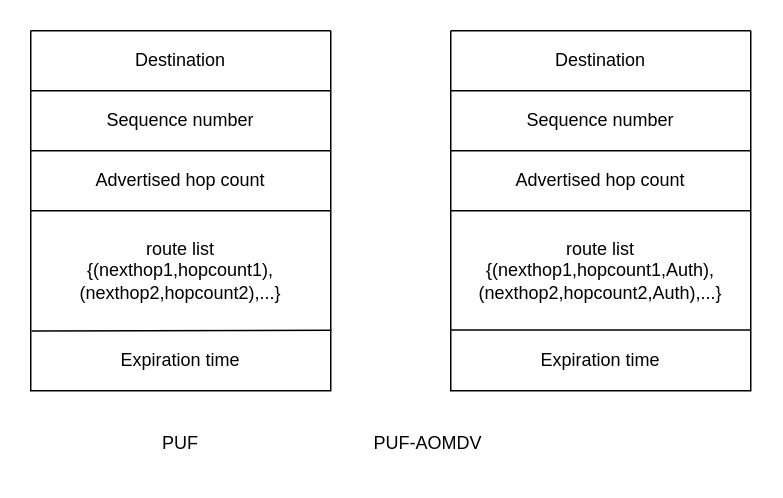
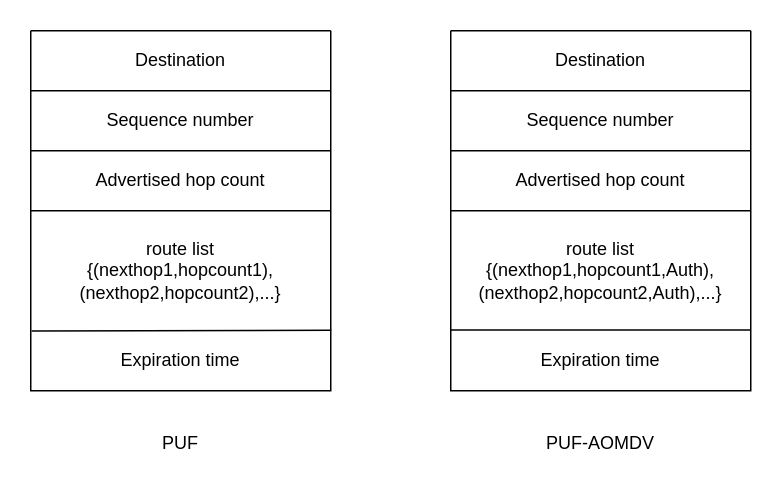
node "PUF-AOMDV": moved (428, 443) -> (601, 443)
